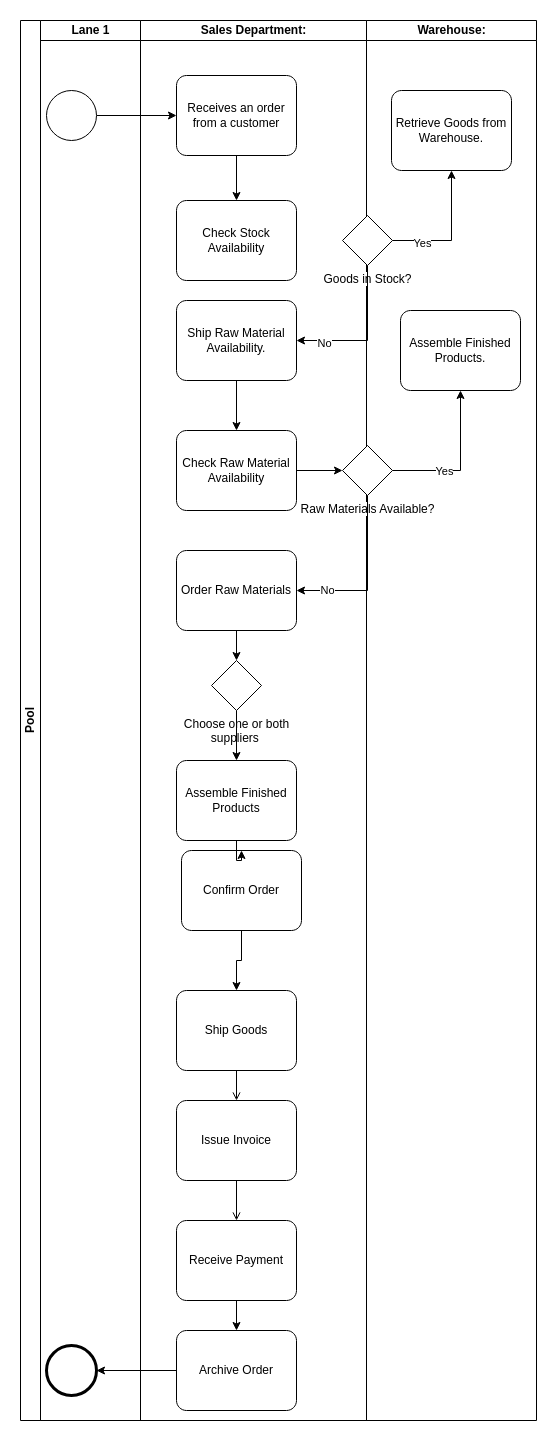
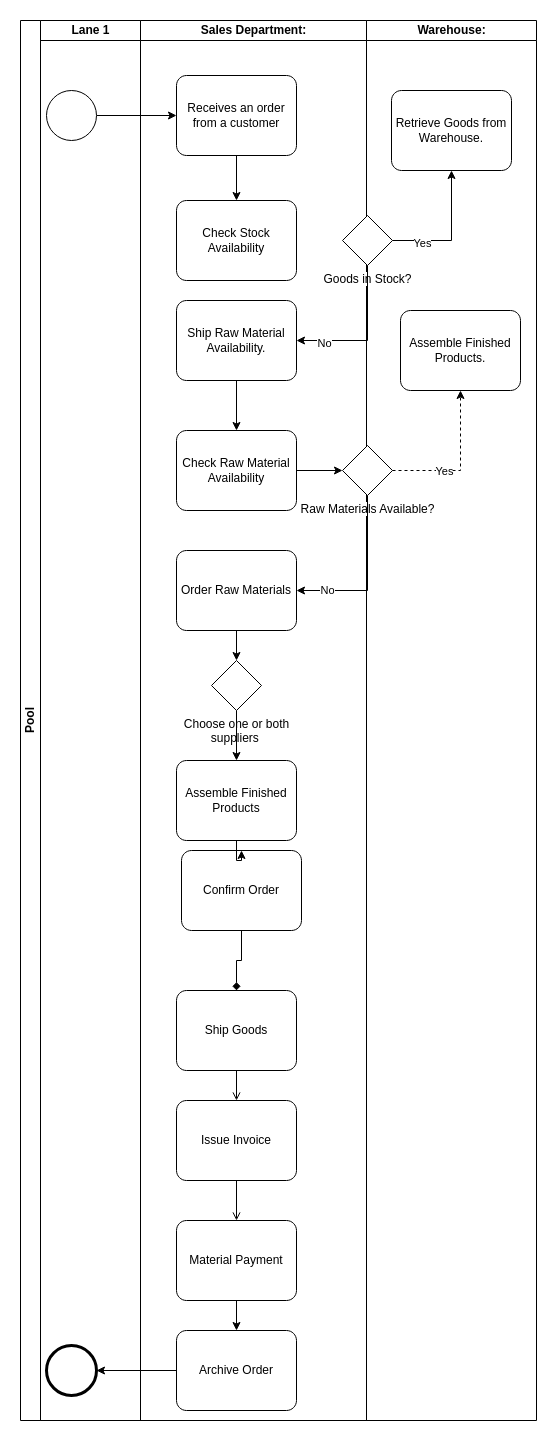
edge "Raw Materials Available?" -> "Assemble Finished Products.": style solid -> dashed
edge "Confirm Order" -> "Ship Goods": arrowhead classic -> diamond
node "Receive Payment": label "Receive Payment" -> "Material Payment"
